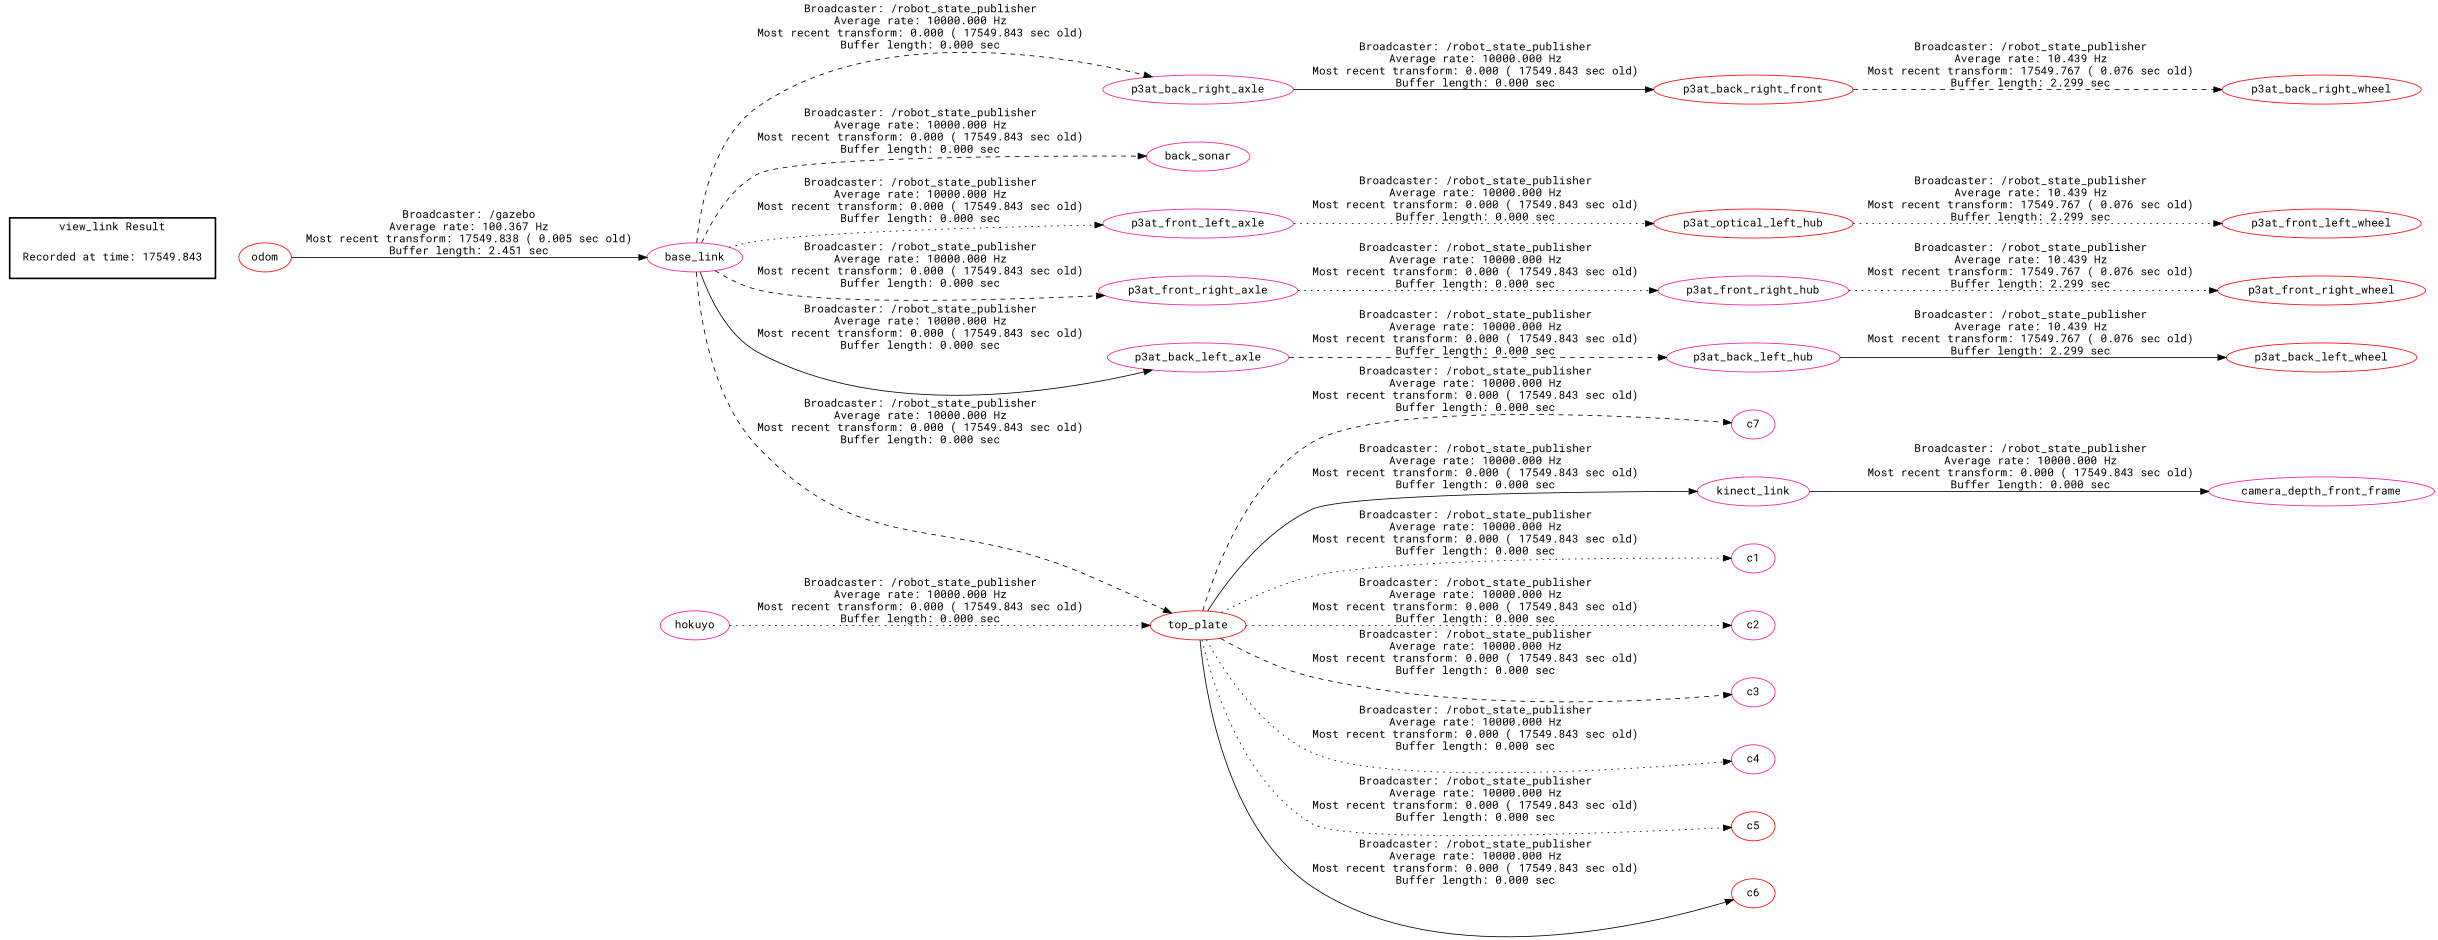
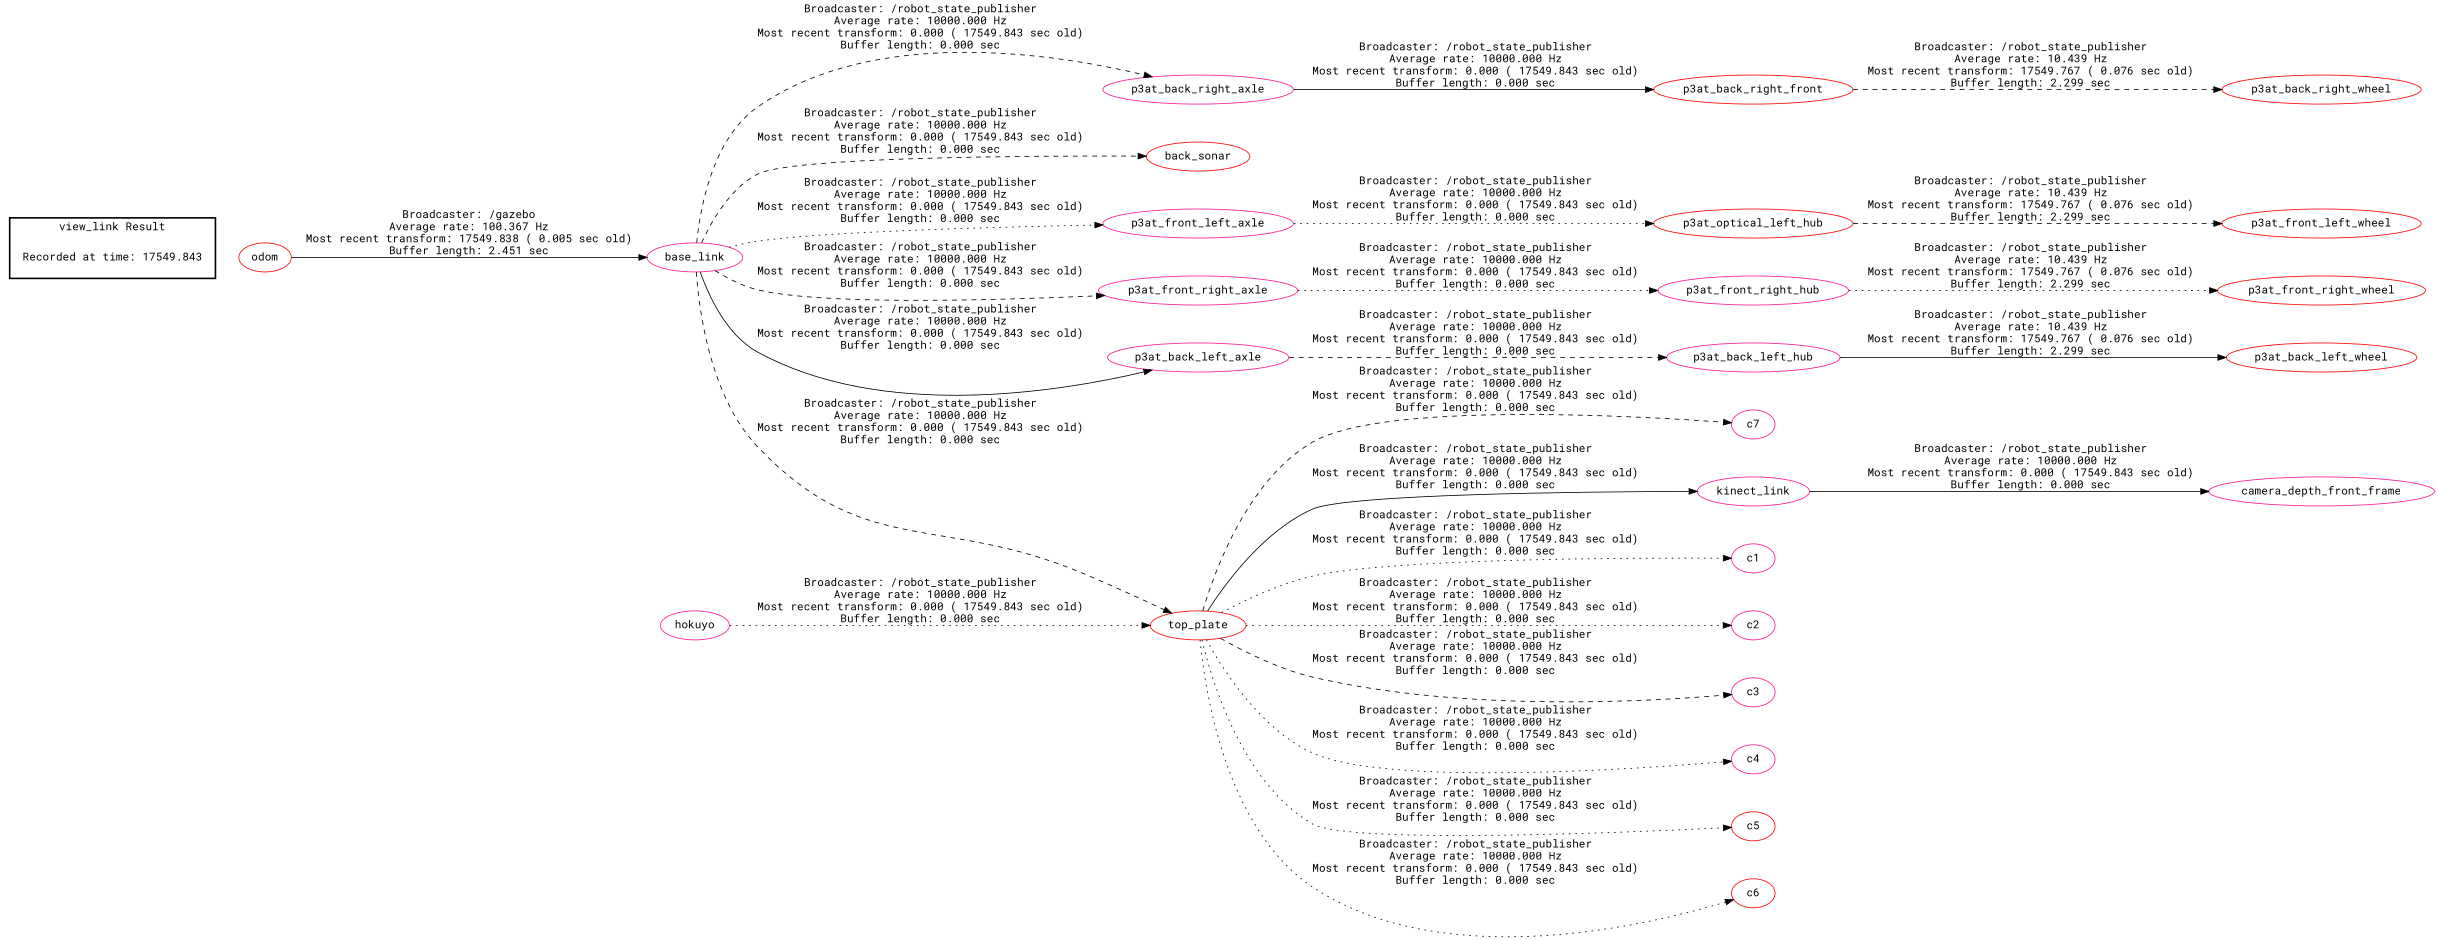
node "back_sonar": color deeppink -> red
edge "p3at_optical_left_hub" -> "p3at_front_left_wheel": style dotted -> dashed
edge "top_plate" -> "c6": style solid -> dotted
